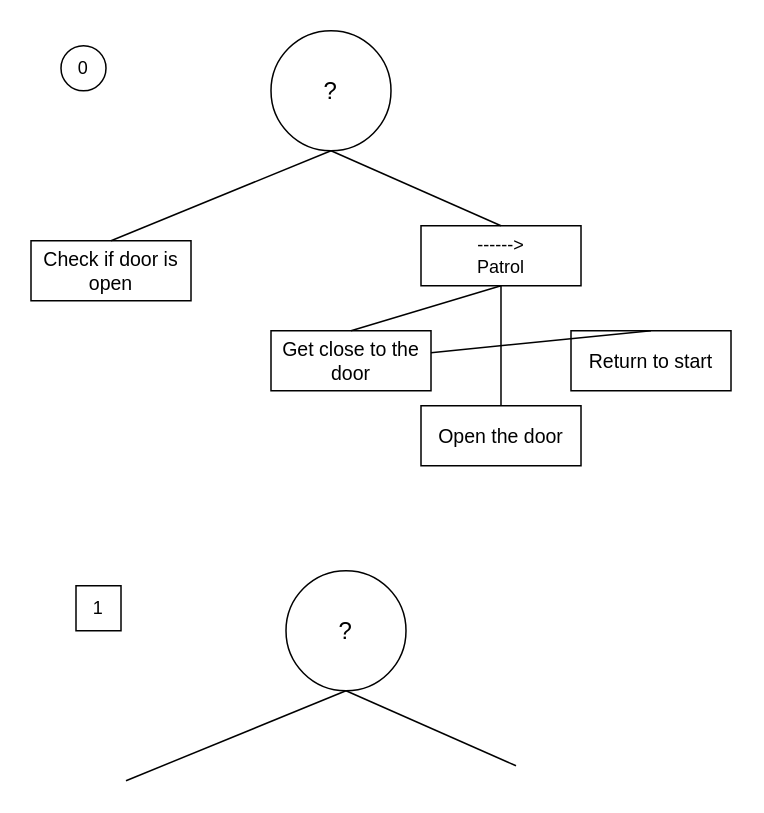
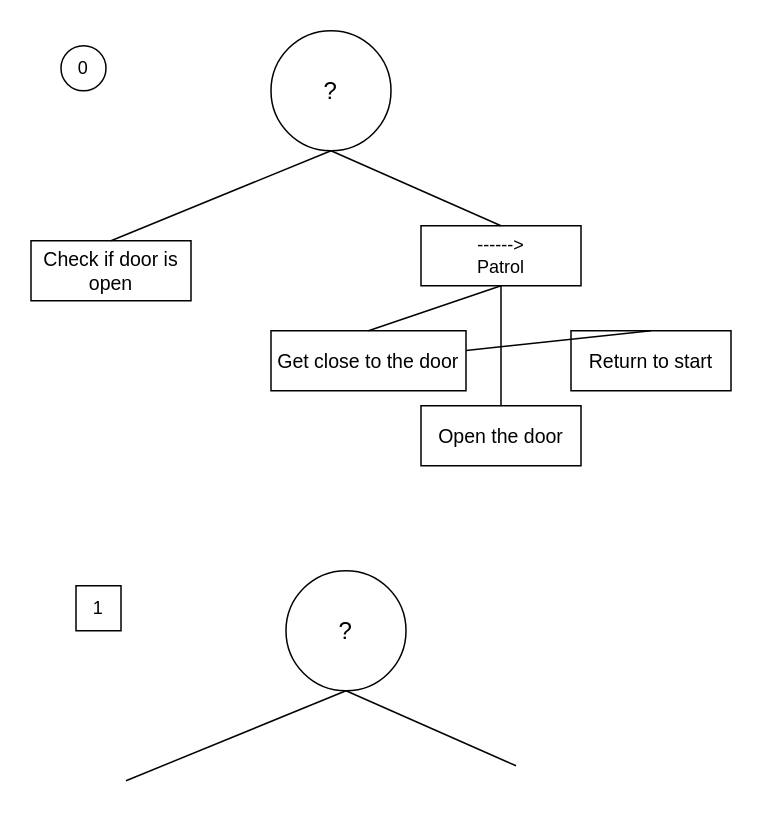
node "Get close to the door": size 160x60 -> 195x60
